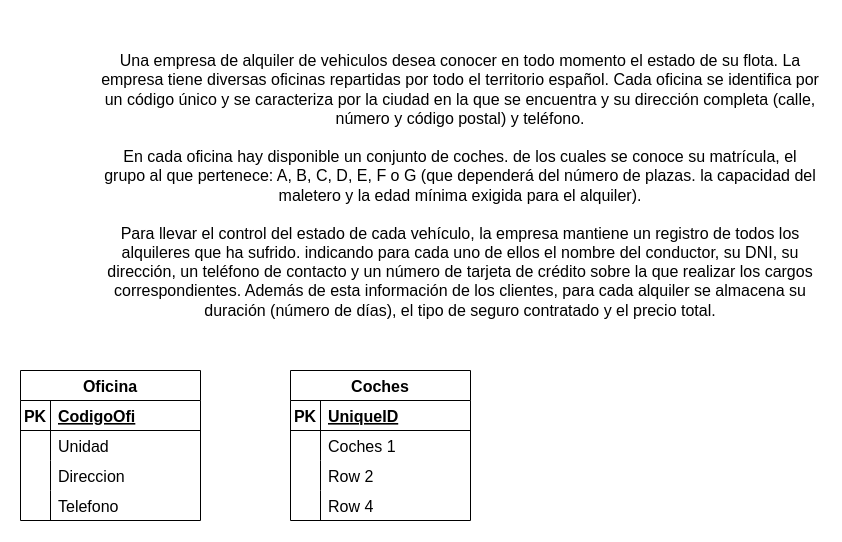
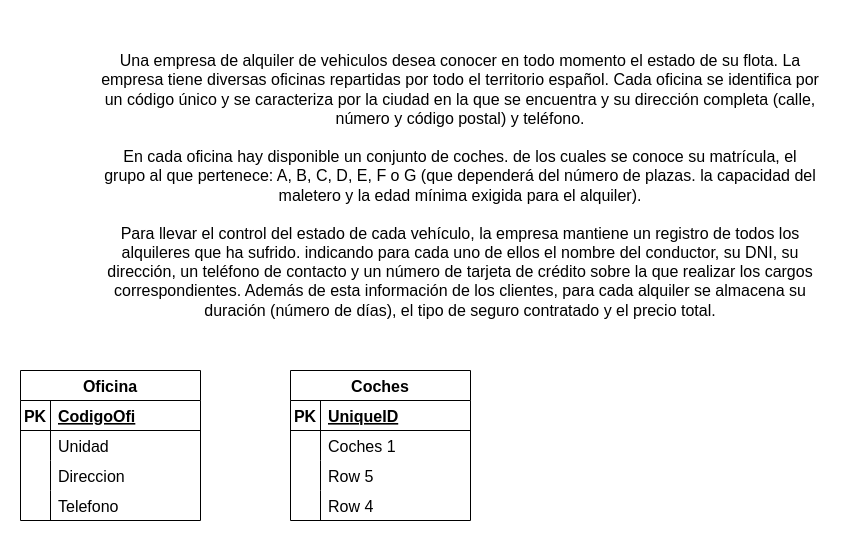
node "Row 2": label "Row 2" -> "Row 5"
